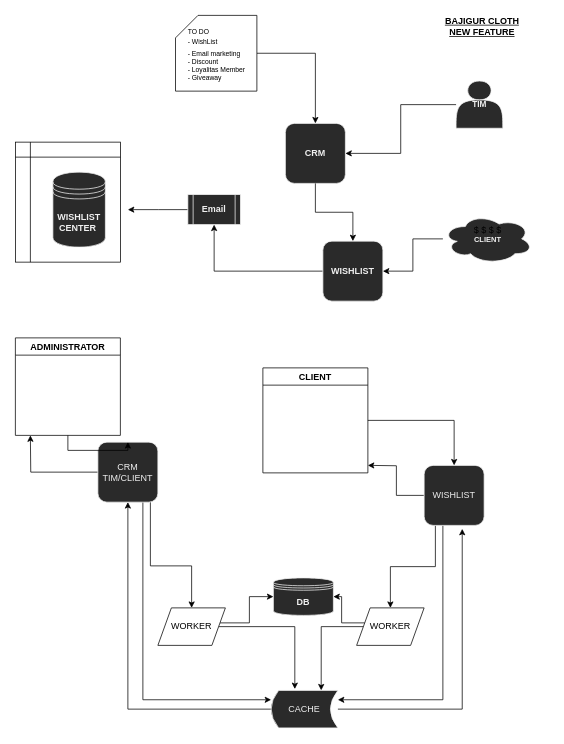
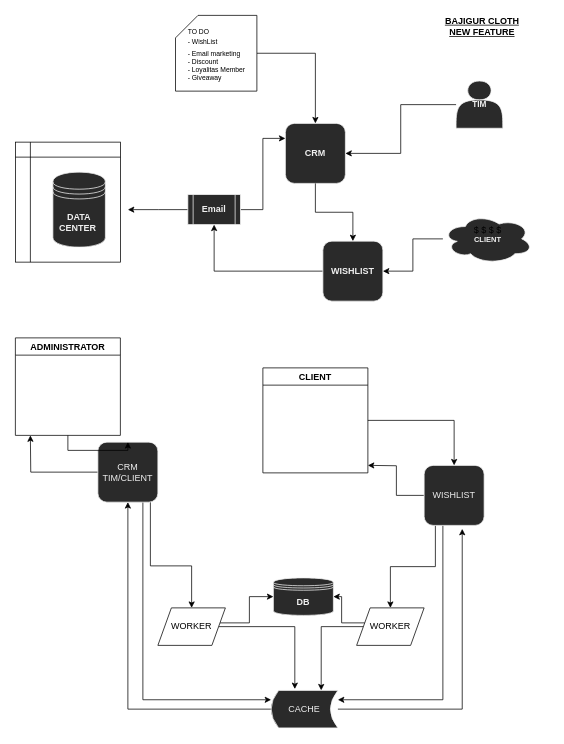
edge "Email" -> "CRM": added
node "WISHLIST CENTER": label "WISHLIST CENTER" -> "DATA CENTER"
